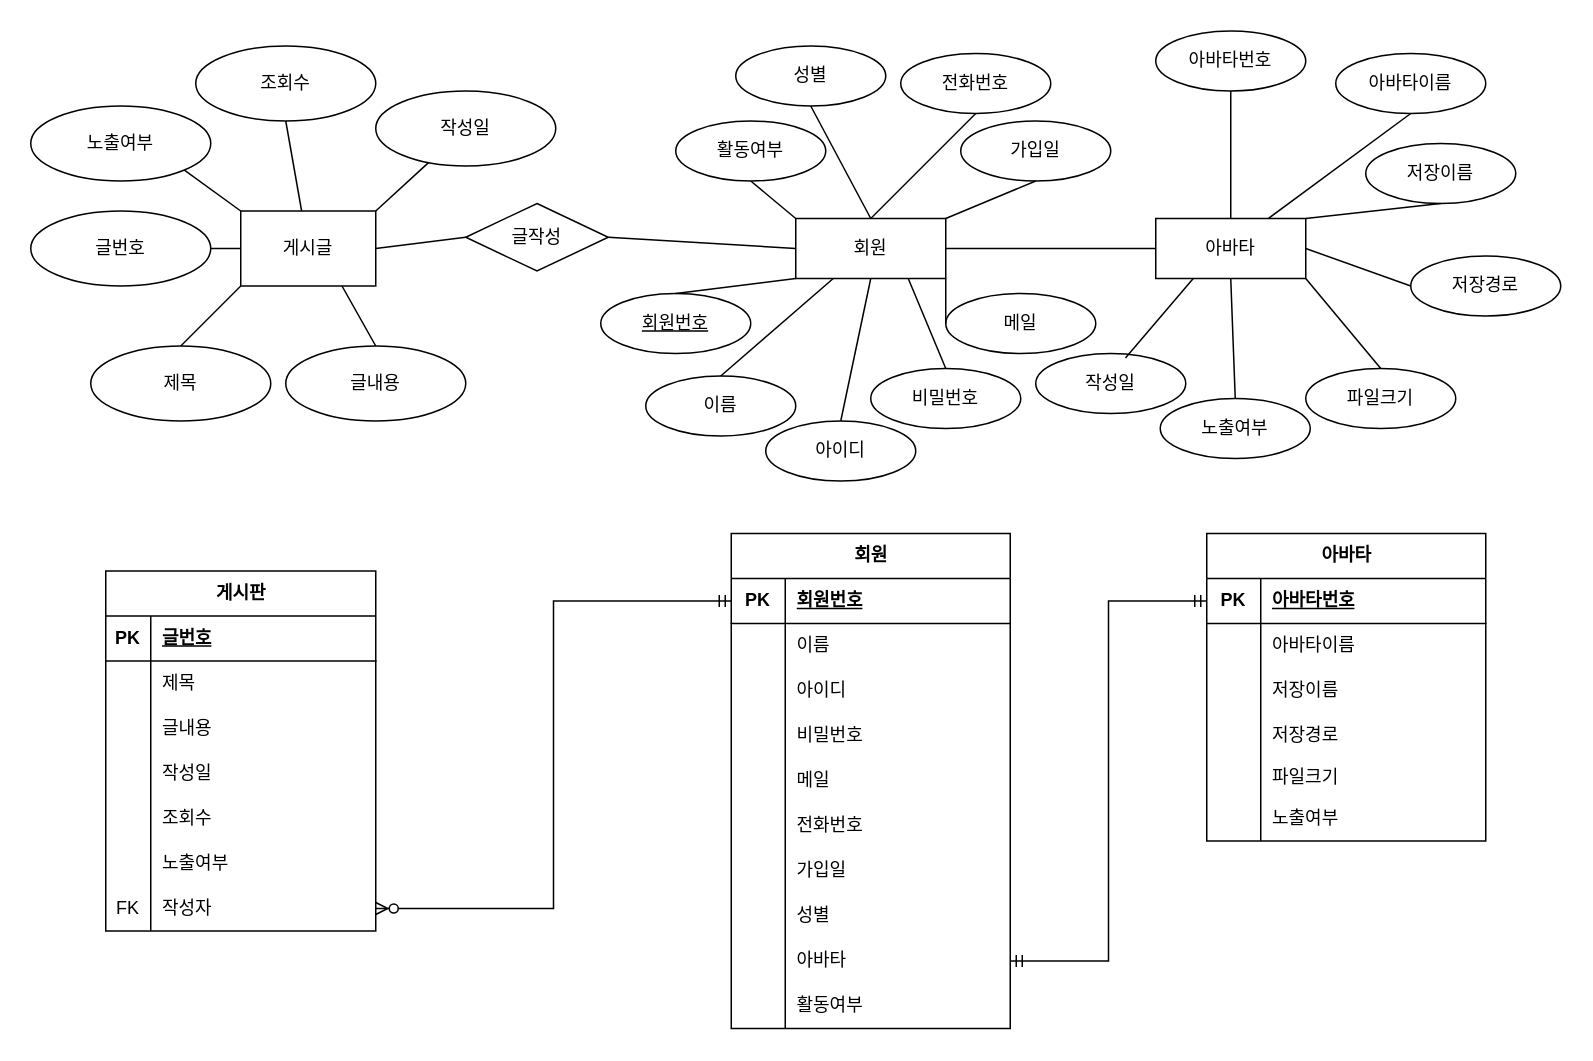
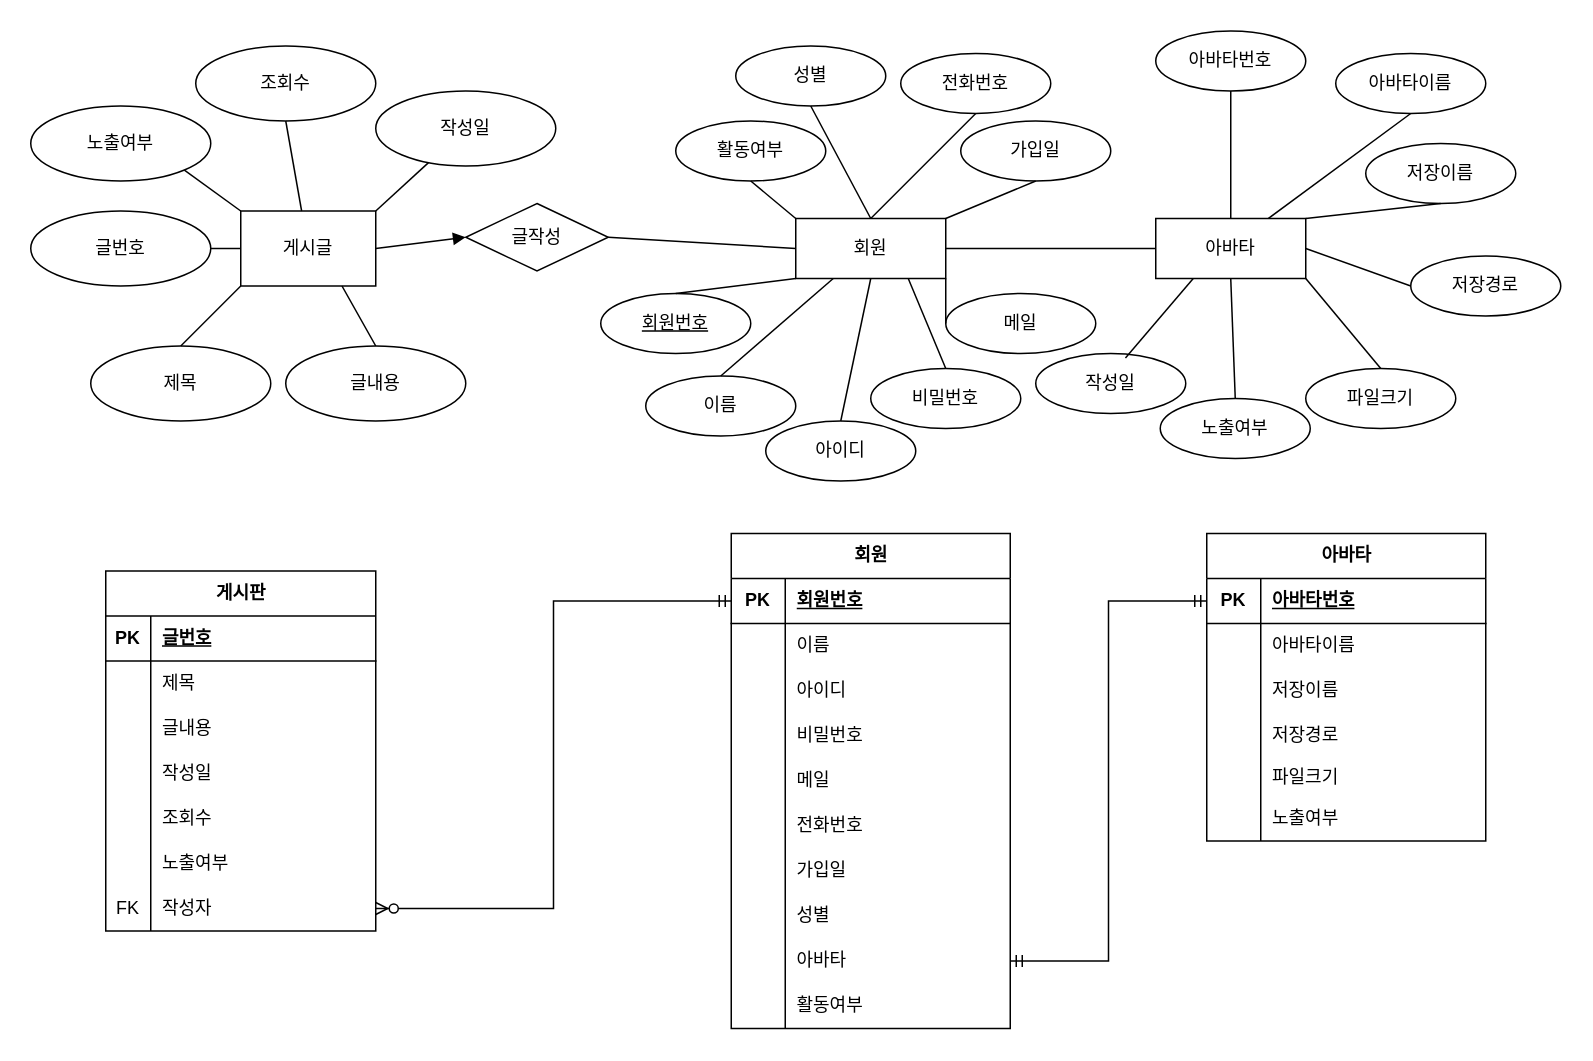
edge "글작성" -- "게시글": arrowhead none -> block
